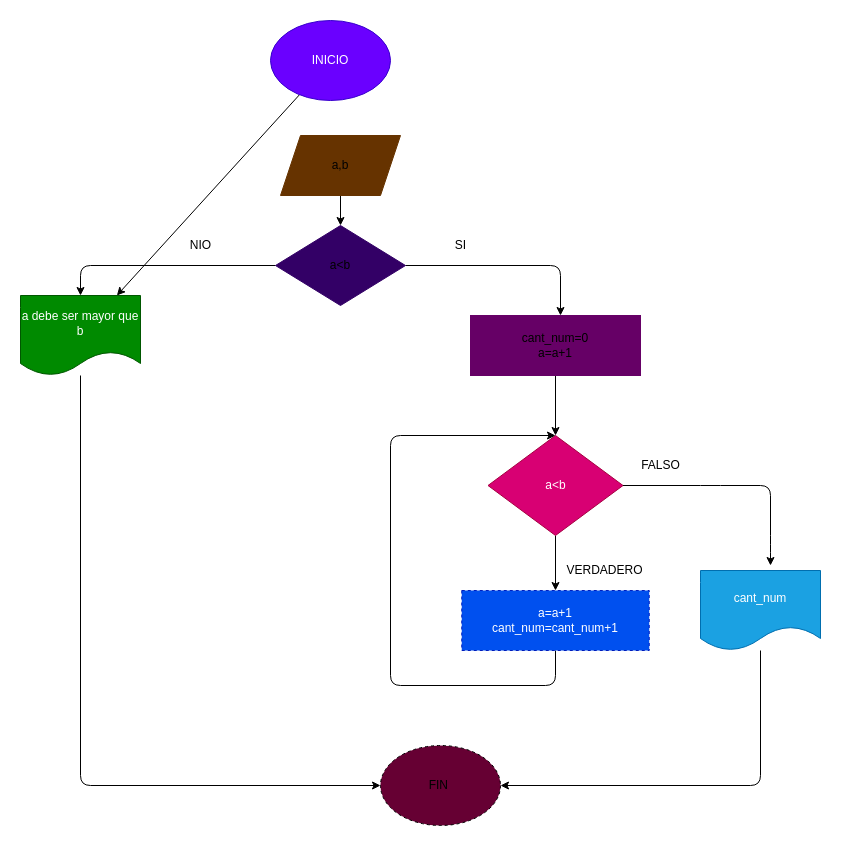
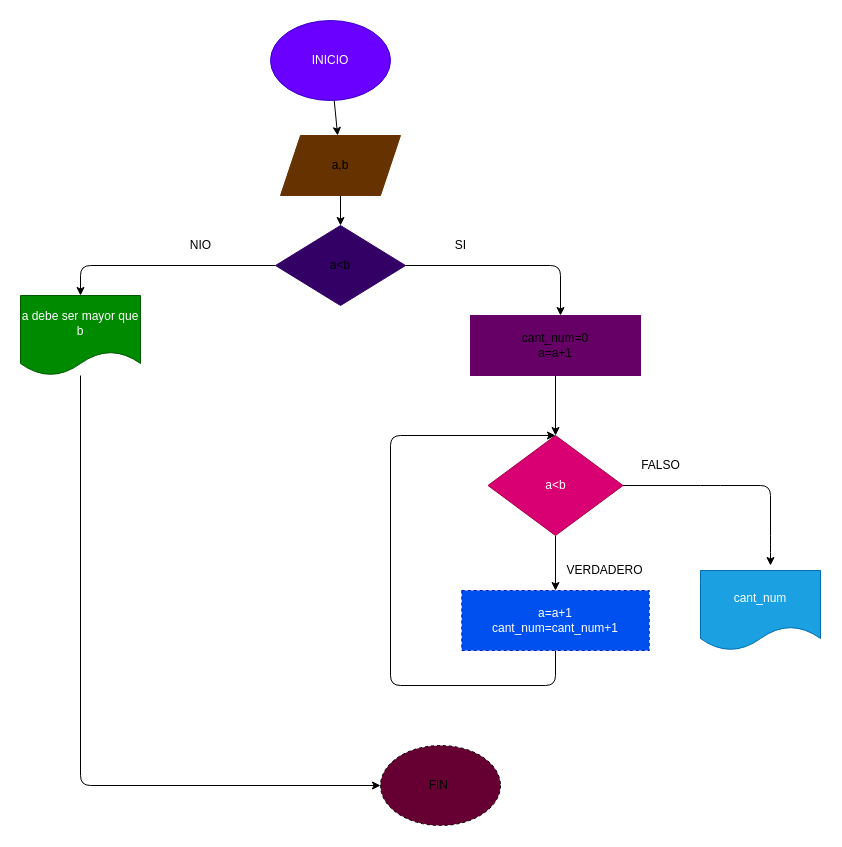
edge "INICIO" -> "a debe ser mayor que b": now "INICIO" -> "a,b"
edge "cant_num" -> "FIN": removed
